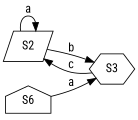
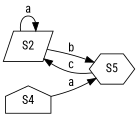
node "S3": label "S3" -> "S5"
node "S6": label "S6" -> "S4"
